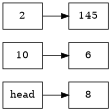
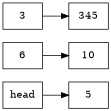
node "2": label "2" -> "3"
node "145": label "145" -> "345"
edge "10" -> "6": reversed
node "8": label "8" -> "5"
